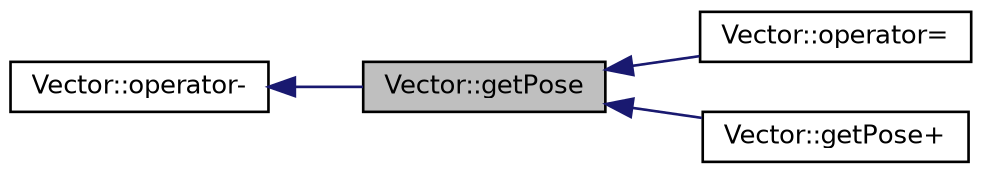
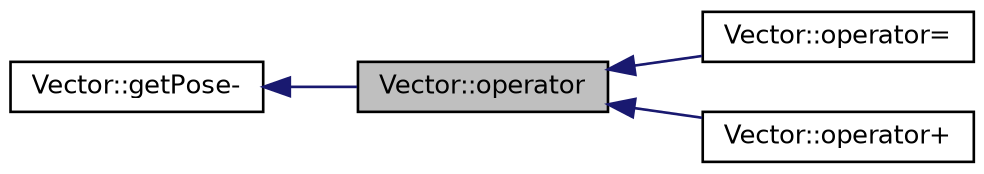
node "Vector::operator-": label "Vector::operator-" -> "Vector::getPose-"
node "Vector::getPose": label "Vector::getPose" -> "Vector::operator"
node "Vector::getPose+": label "Vector::getPose+" -> "Vector::operator+"
